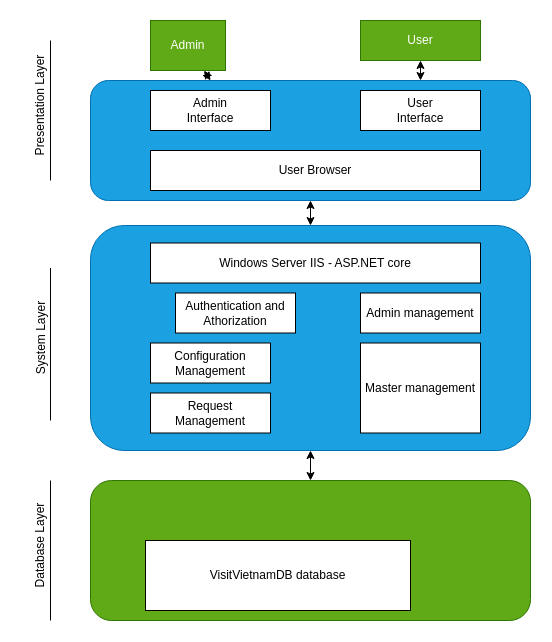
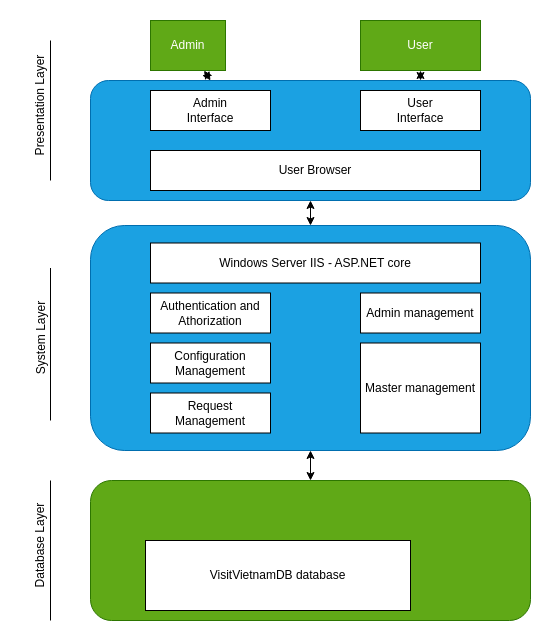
node "User": size 120x40 -> 120x50
node "Authentication and Athorization": moved (236, 313) -> (211, 313)
